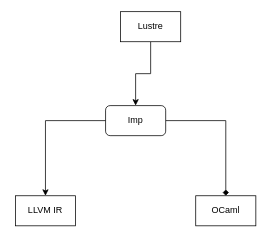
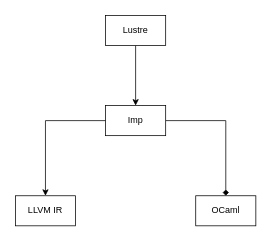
node "Lustre": moved (150, 27) -> (135, 30)
node "Imp": shape rounded rectangle -> rectangle
